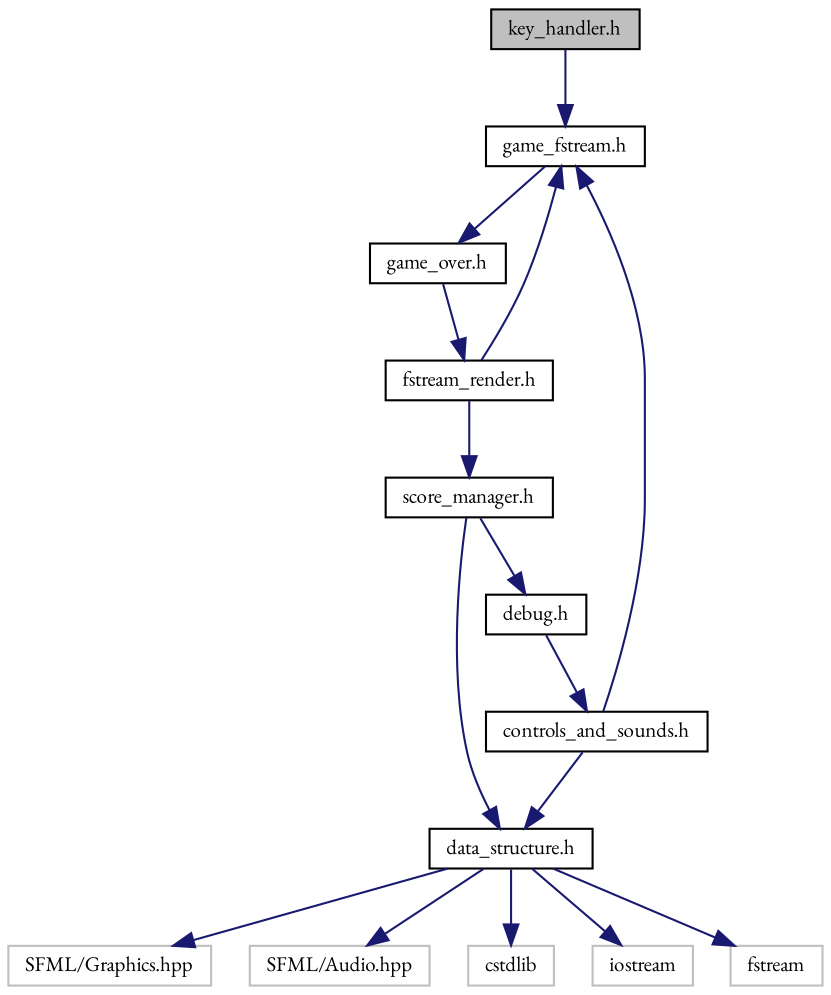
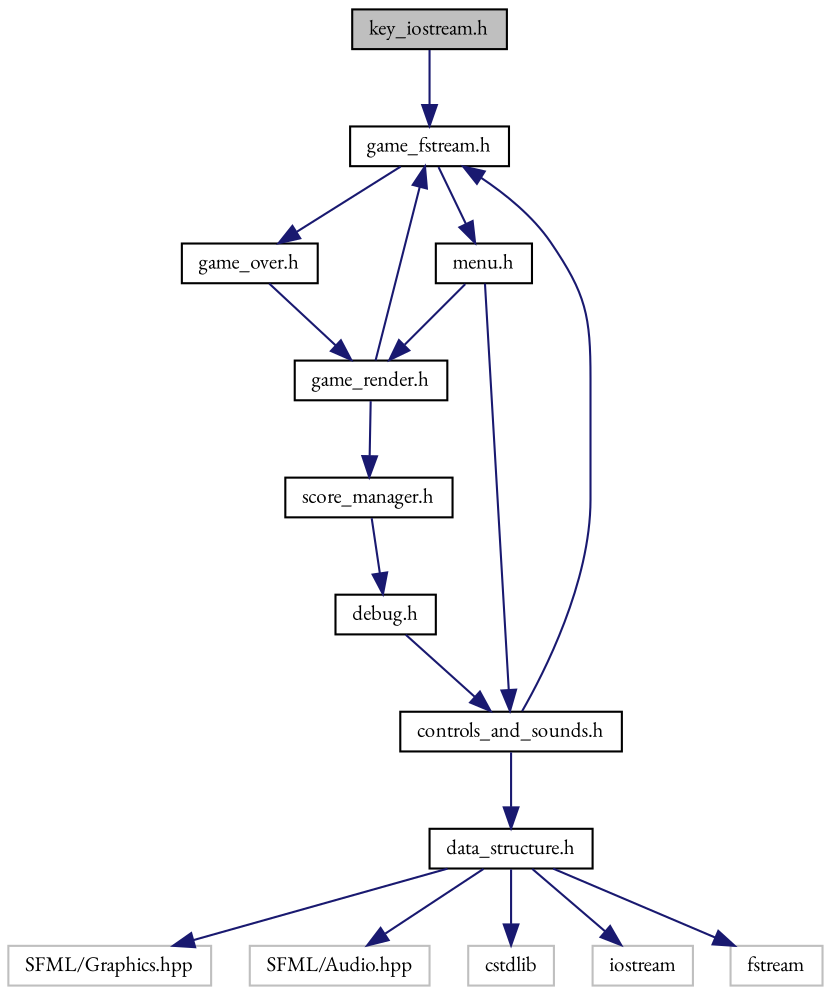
node "key_handler.h": label "key_handler.h" -> "key_iostream.h"
node "menu.h": added
node "fstream_render.h": label "fstream_render.h" -> "game_render.h"
edge "score_manager.h" -> "data_structure.h": removed
